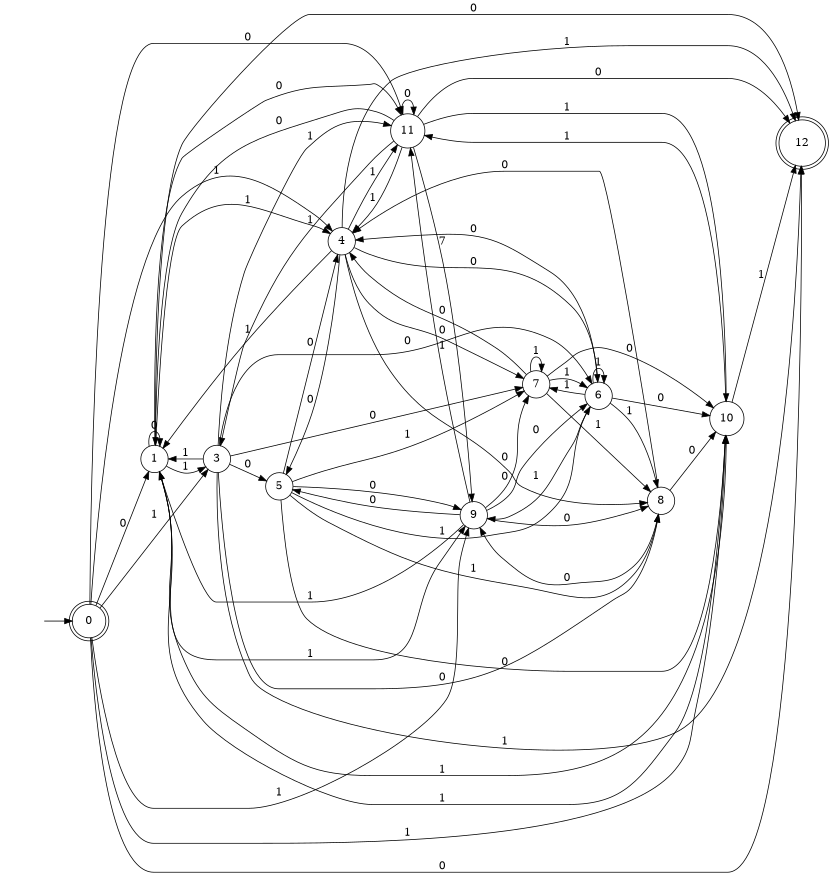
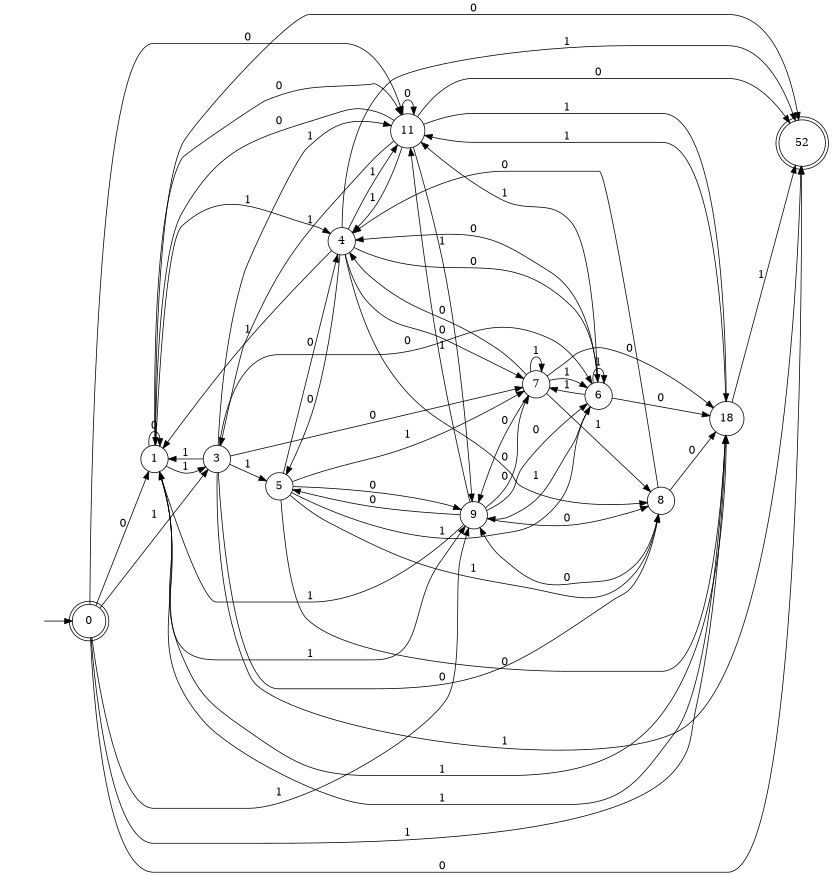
node "12": label "12" -> "52"
edge "11" -> "9": label "7" -> "1"
edge "0" -> "4": removed, label "1"
node "10": label "10" -> "18"
edge "6" -> "8": now "6" -> "11"
edge "7" -> "9": added, label "0"
edge "3" -> "5": label "0" -> "1"
